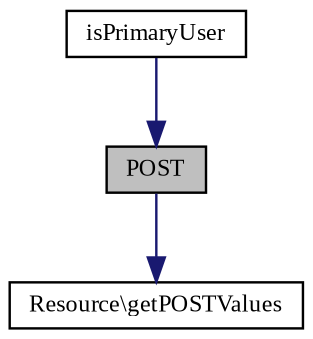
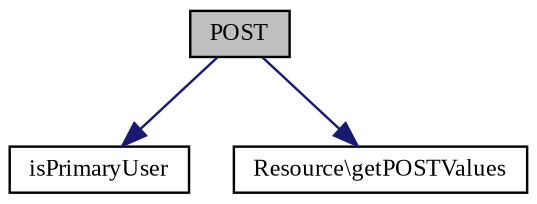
edge "isPrimaryUser" -> "POST": reversed
